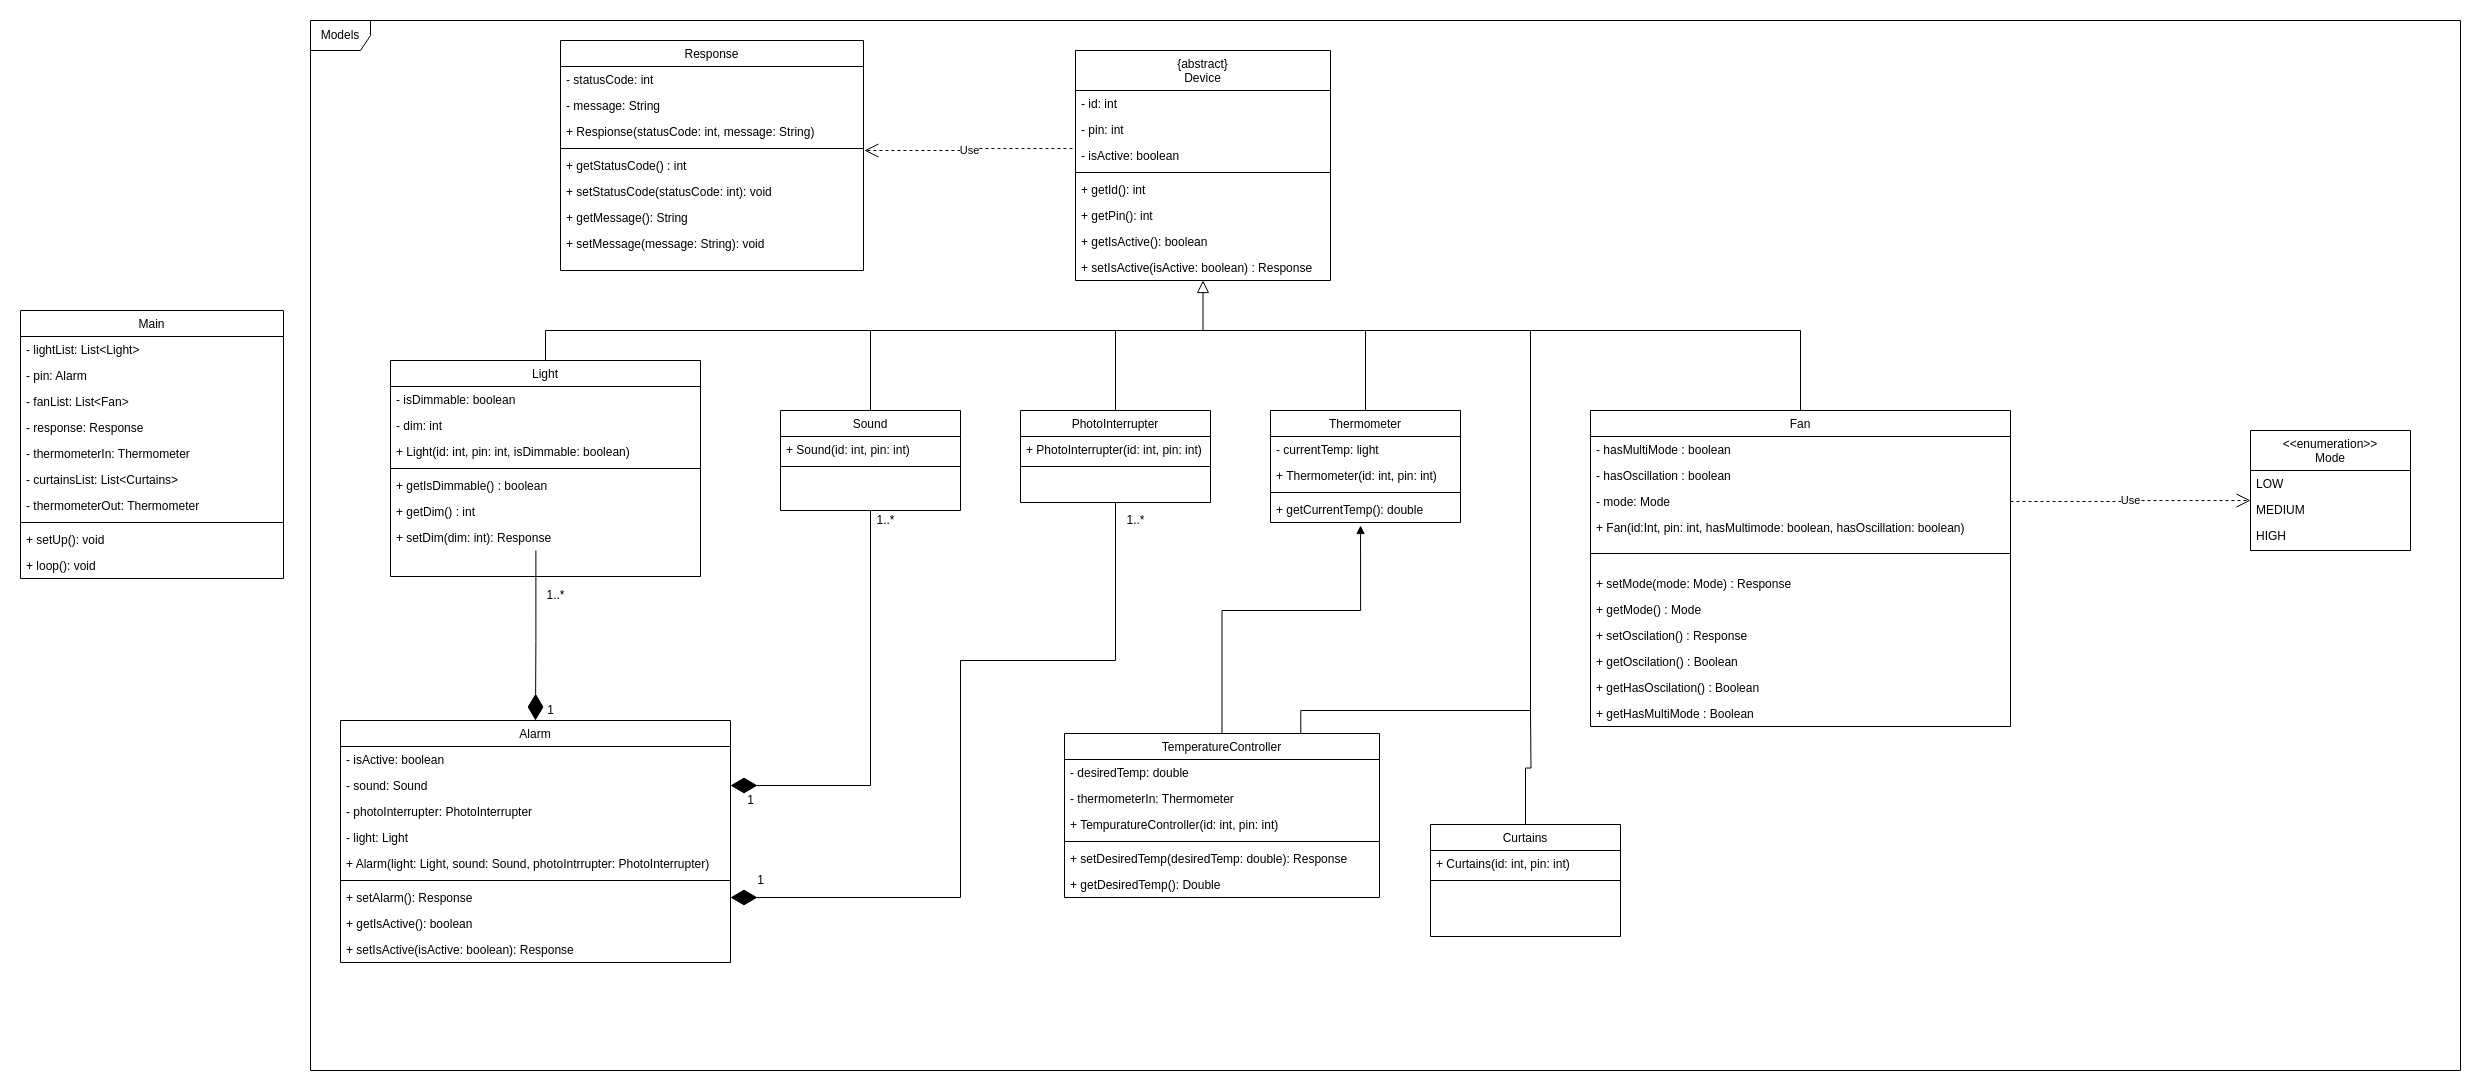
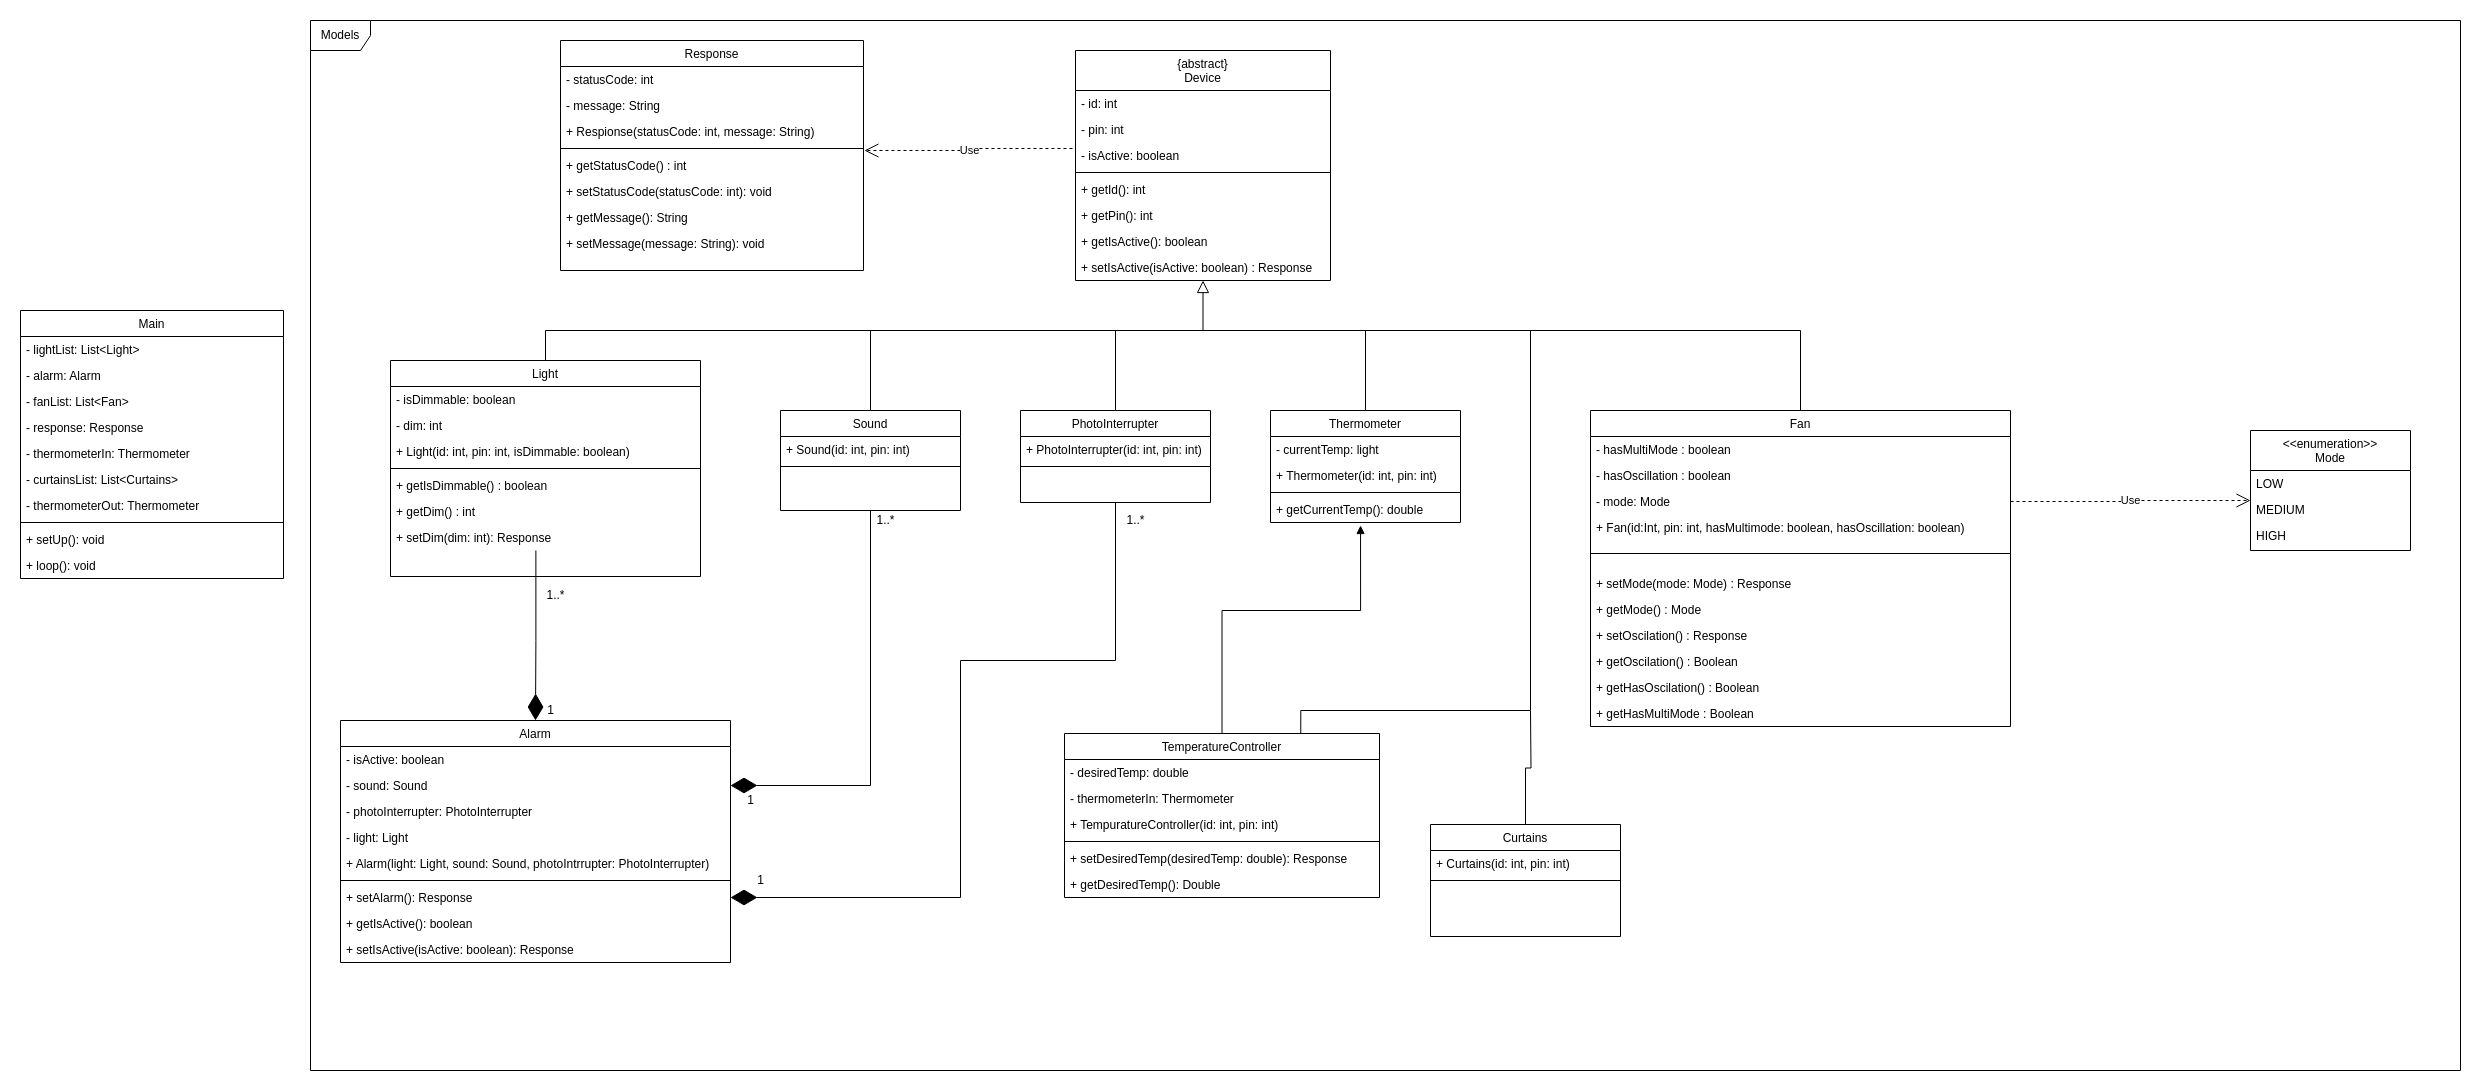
node "- pin: Alarm": label "- pin: Alarm" -> "- alarm: Alarm"
